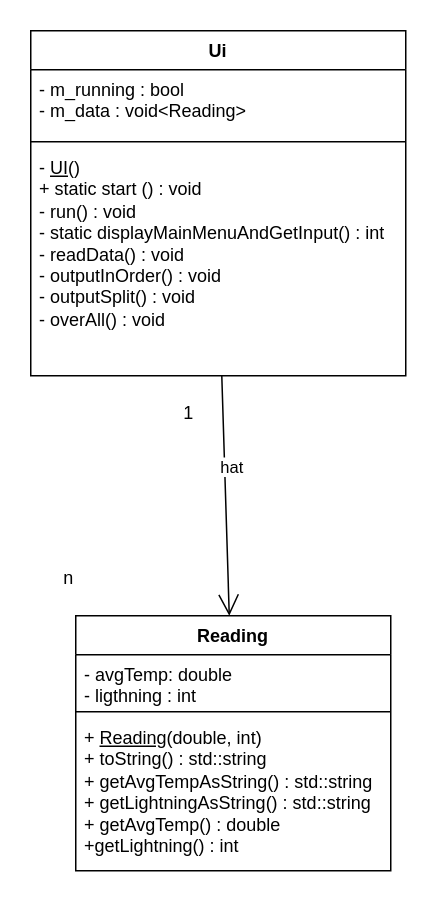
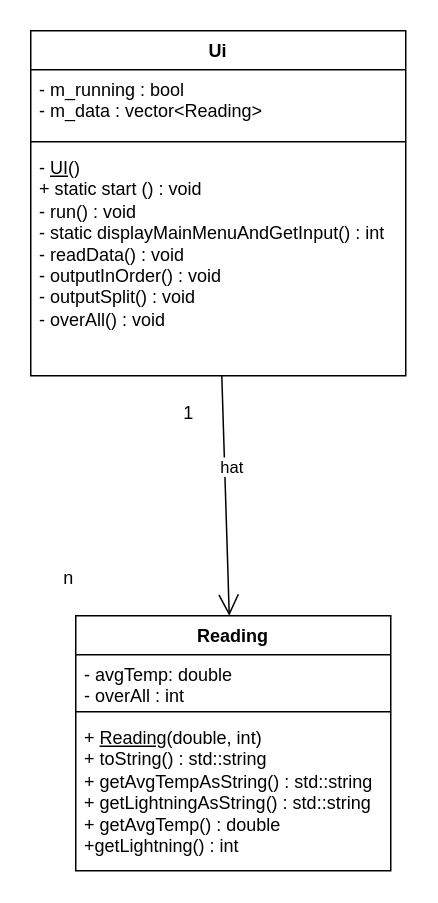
node "- m_running : bool - m_data : void<Reading>": label "- m_running : bool - m_data : void<Reading>" -> "- m_running : bool - m_data : vector<Reading>"
node "- avgTemp: double - ligthning : int": label "- avgTemp: double - ligthning : int" -> "- avgTemp: double - overAll : int"
